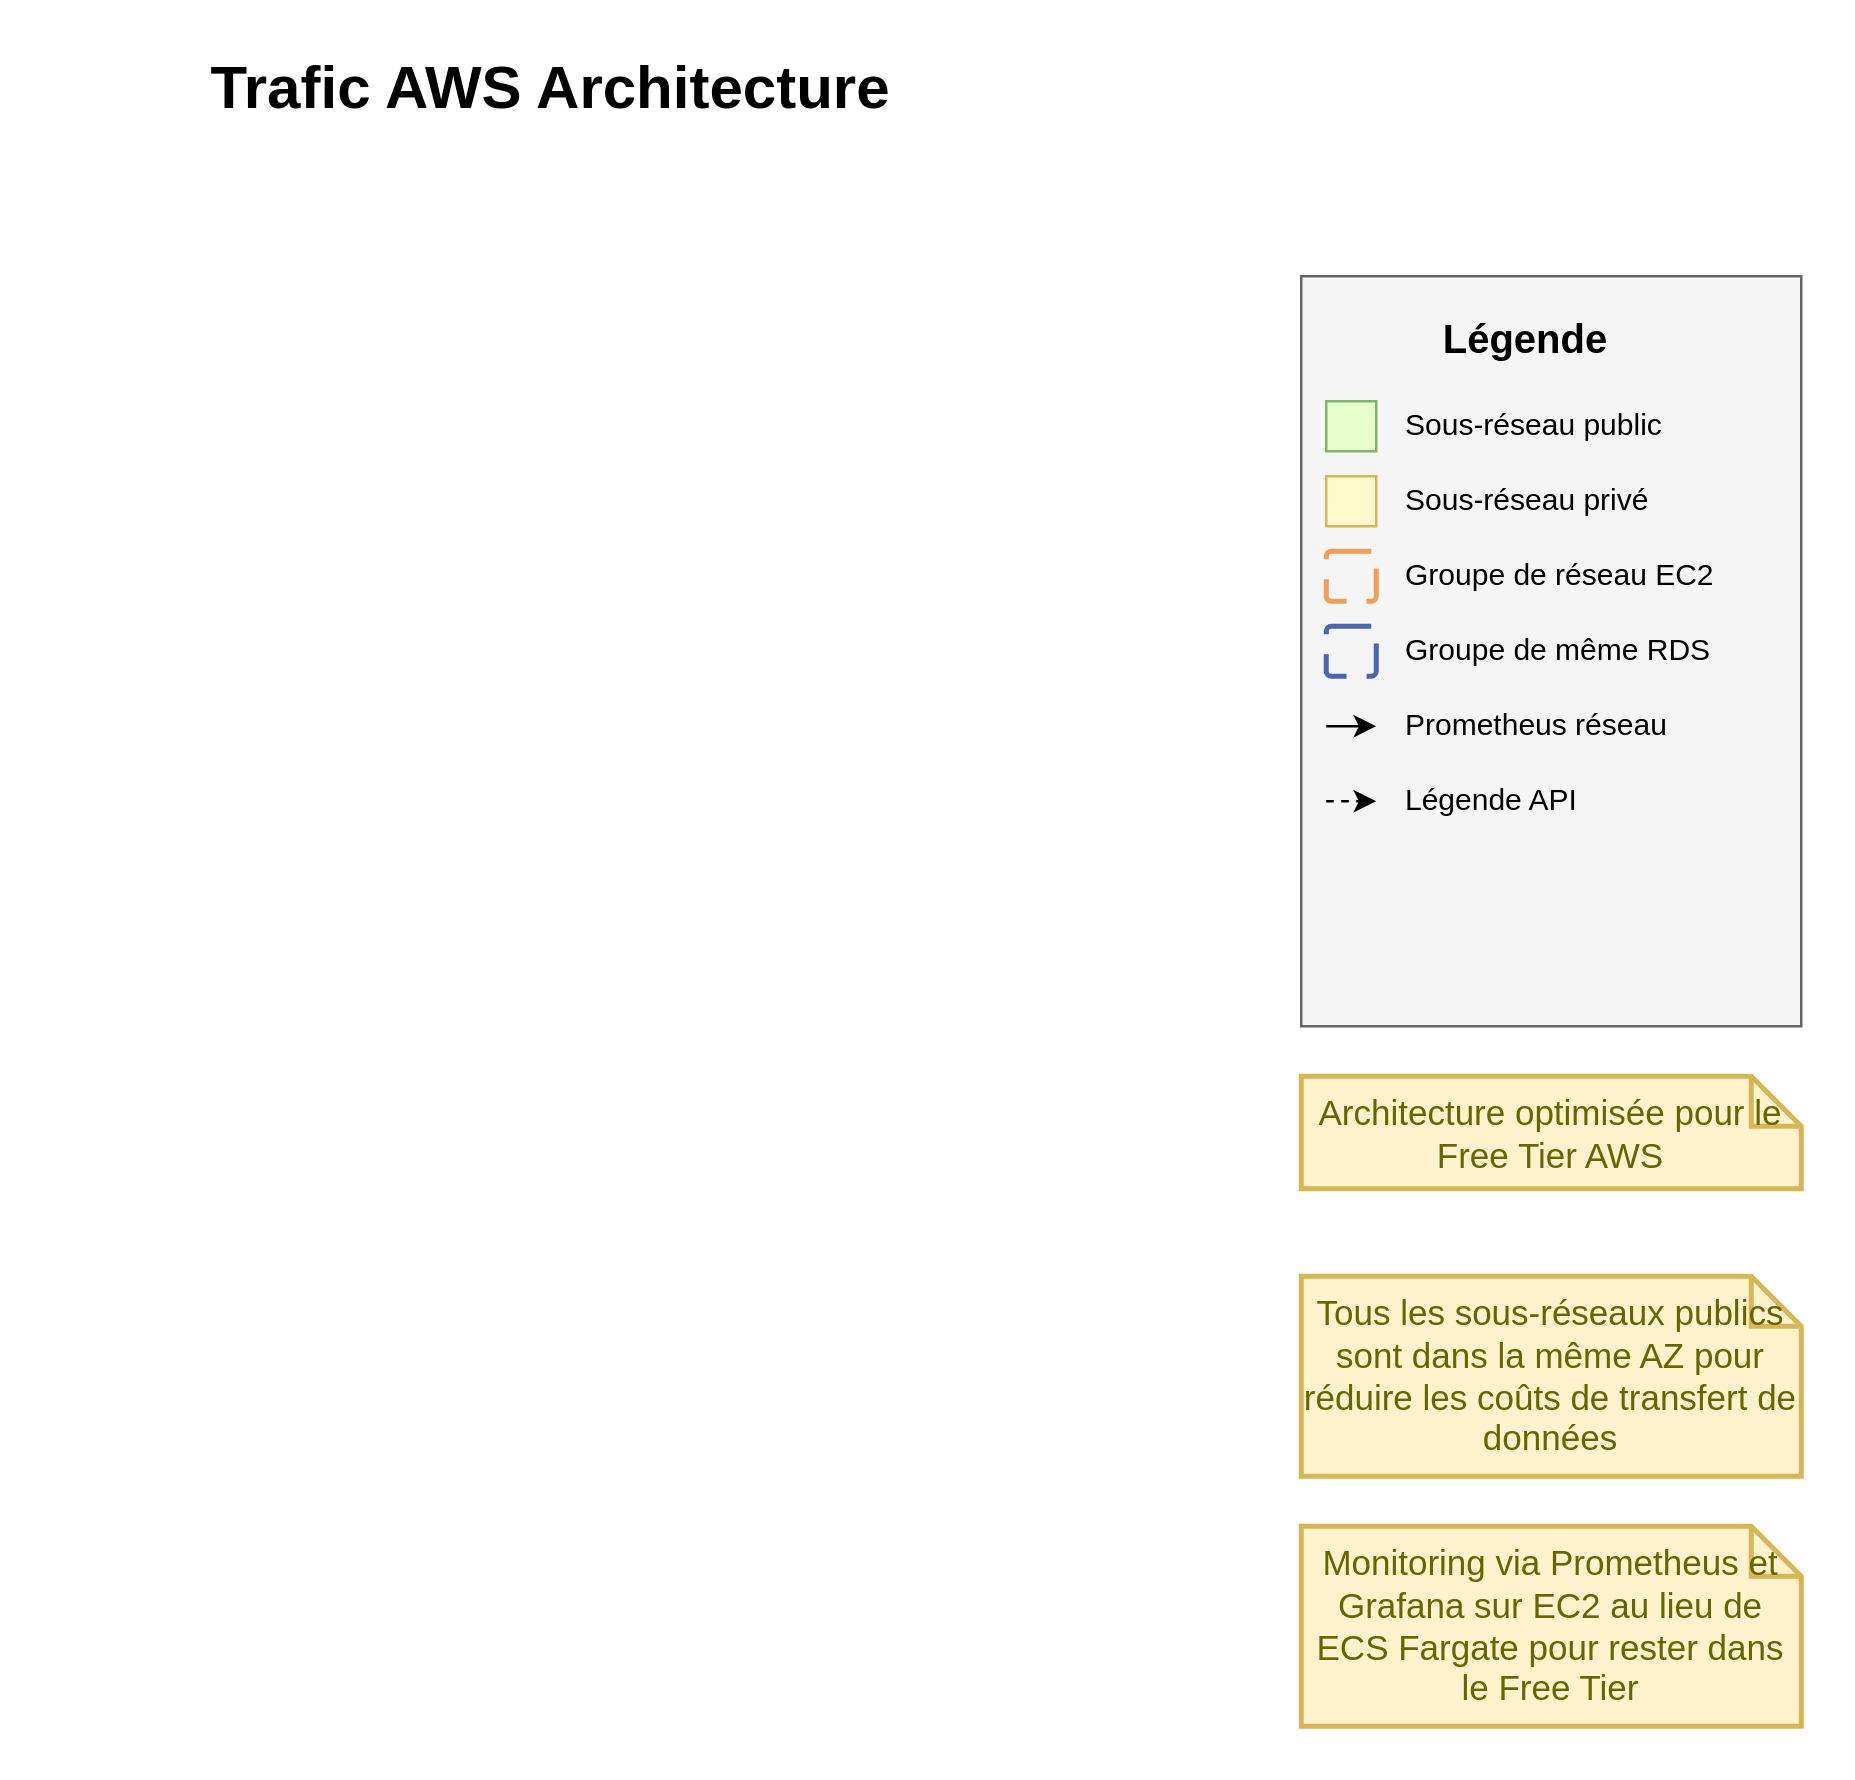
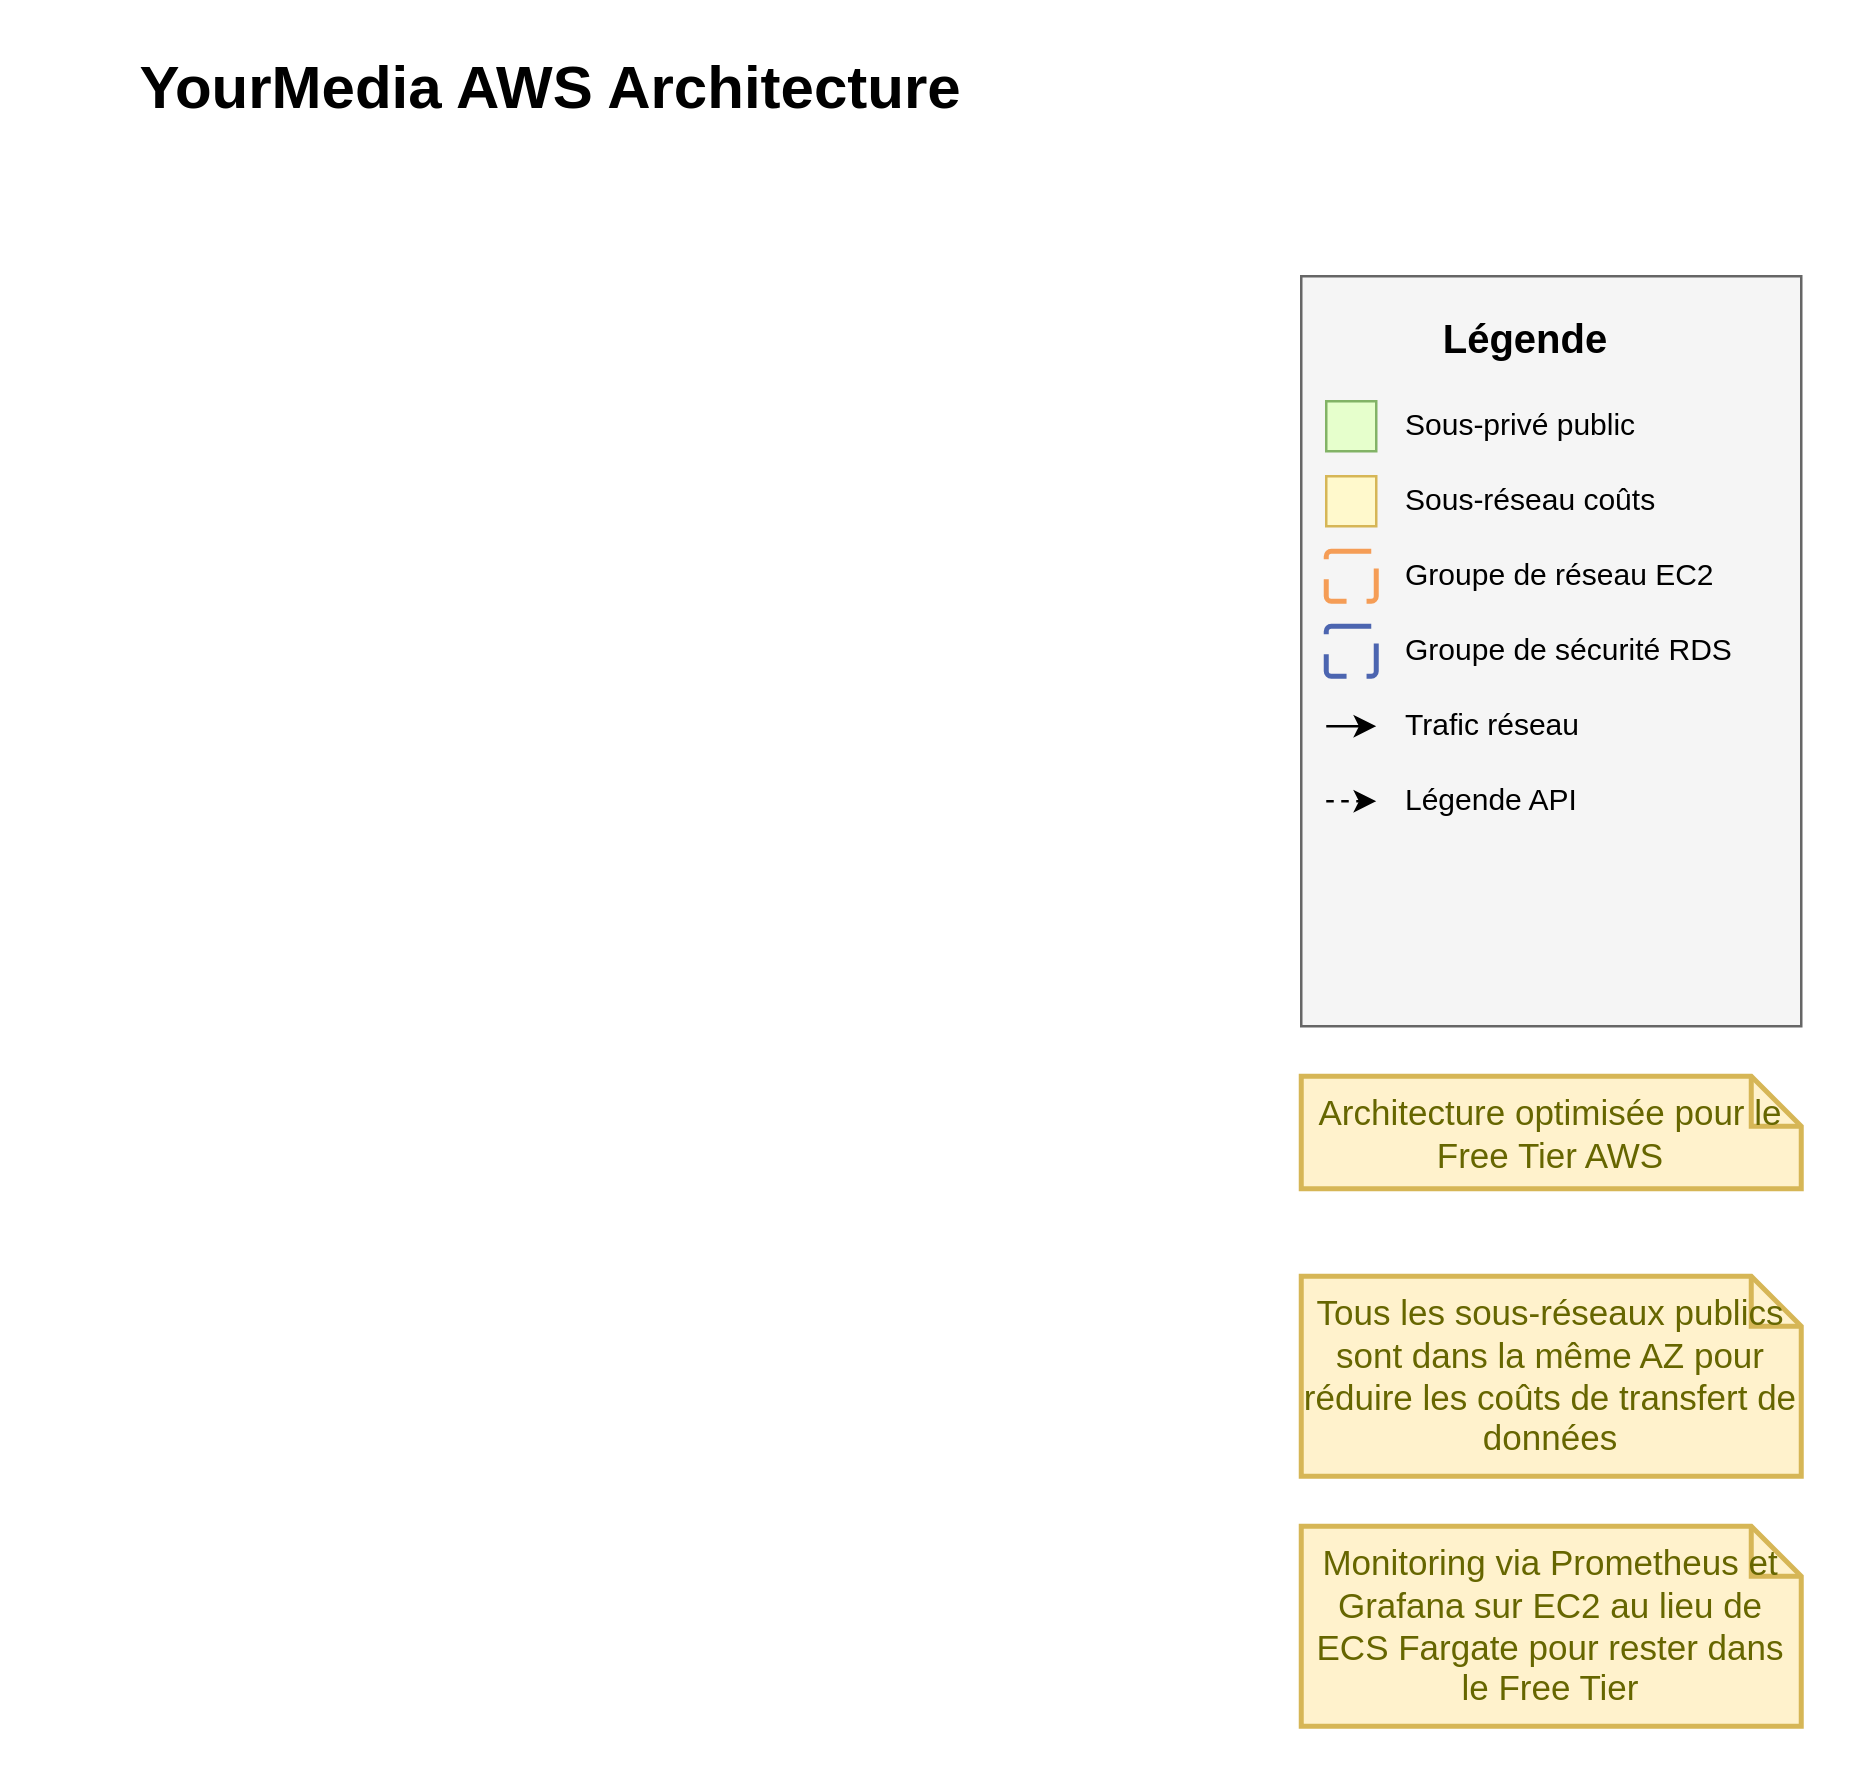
node "Trafic AWS Architecture": label "Trafic AWS Architecture" -> "YourMedia AWS Architecture"
node "Sous-réseau public": label "Sous-réseau public" -> "Sous-privé public"
node "Sous-réseau privé": label "Sous-réseau privé" -> "Sous-réseau coûts"
node "Groupe de même RDS": label "Groupe de même RDS" -> "Groupe de sécurité RDS"
node "Prometheus réseau": label "Prometheus réseau" -> "Trafic réseau"
